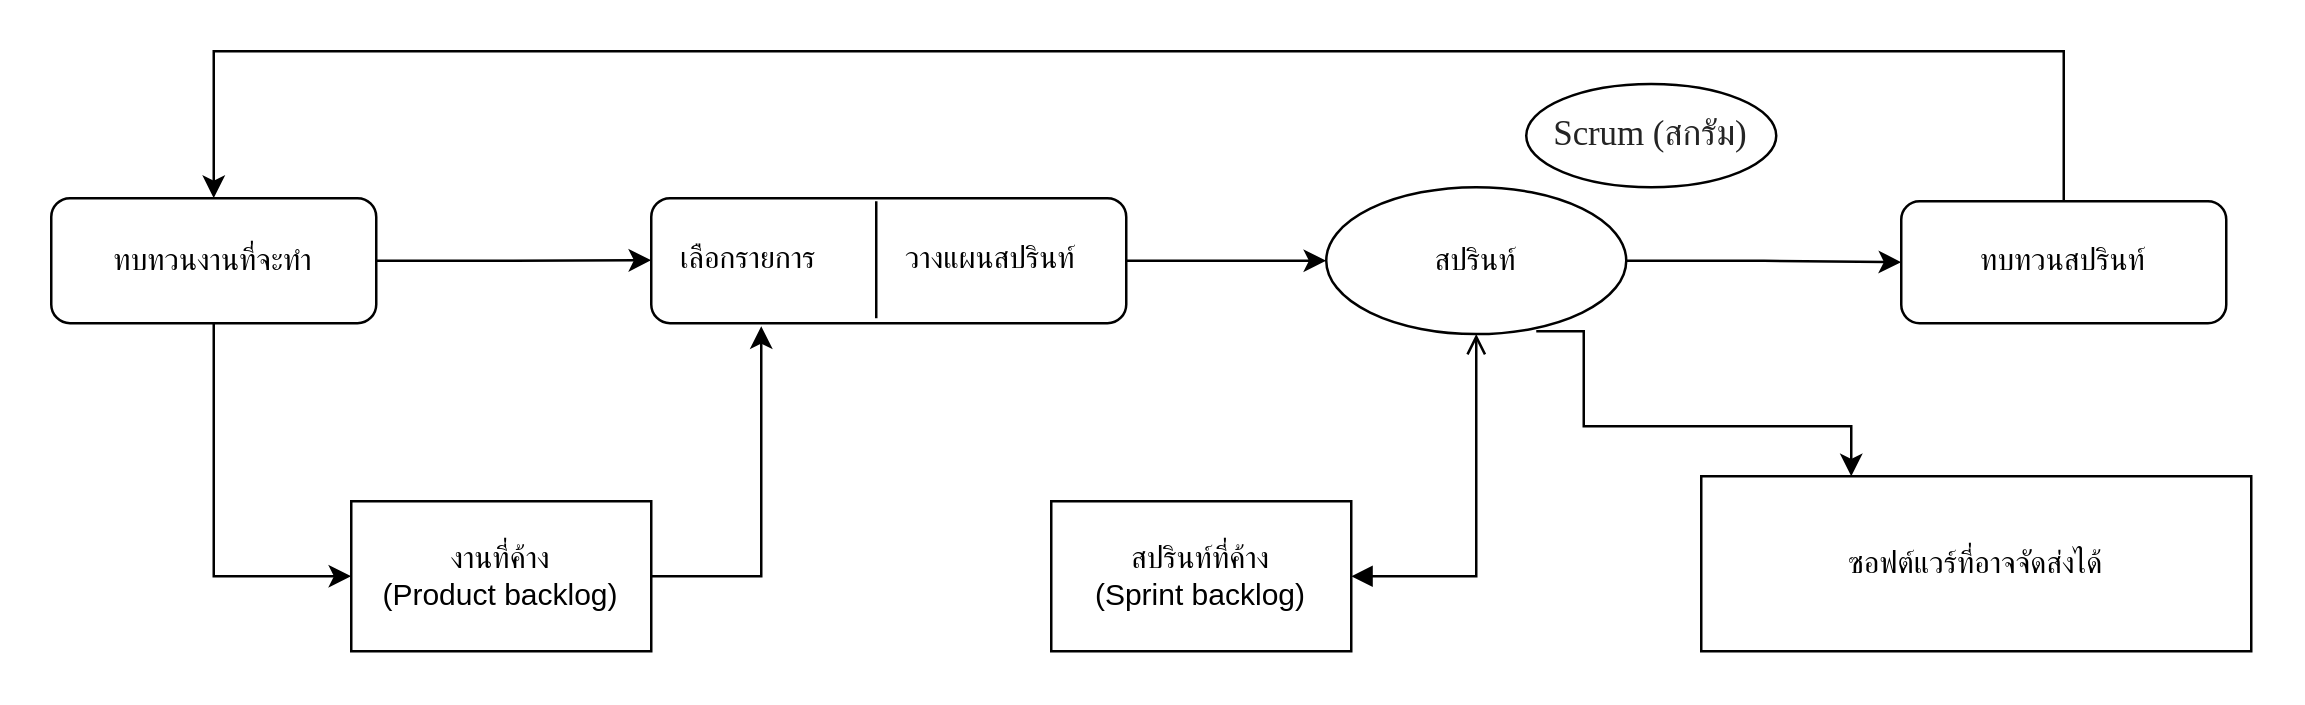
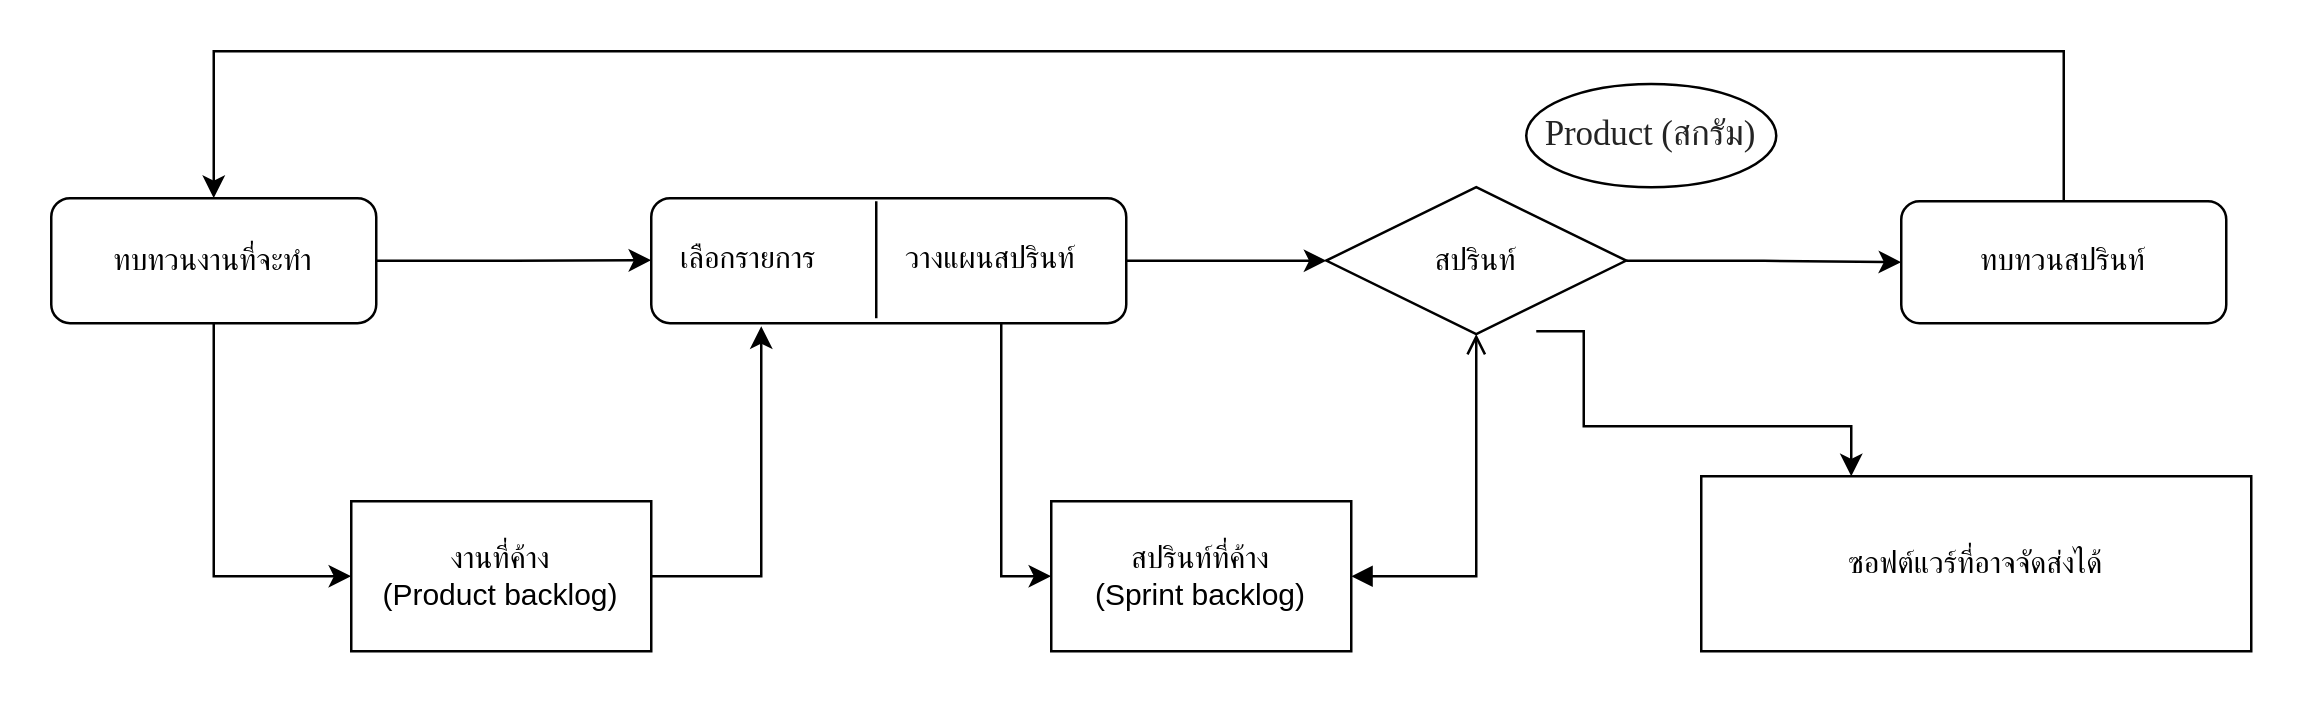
node "Scrum (สกรัม)": label "Scrum (สกรัม)" -> "Product (สกรัม)"
node "สปรินท์": shape ellipse -> diamond
edge "วางแผนสปรินท์" -> "สปรินท์ที่ค้าง (Sprint backlog)": added
